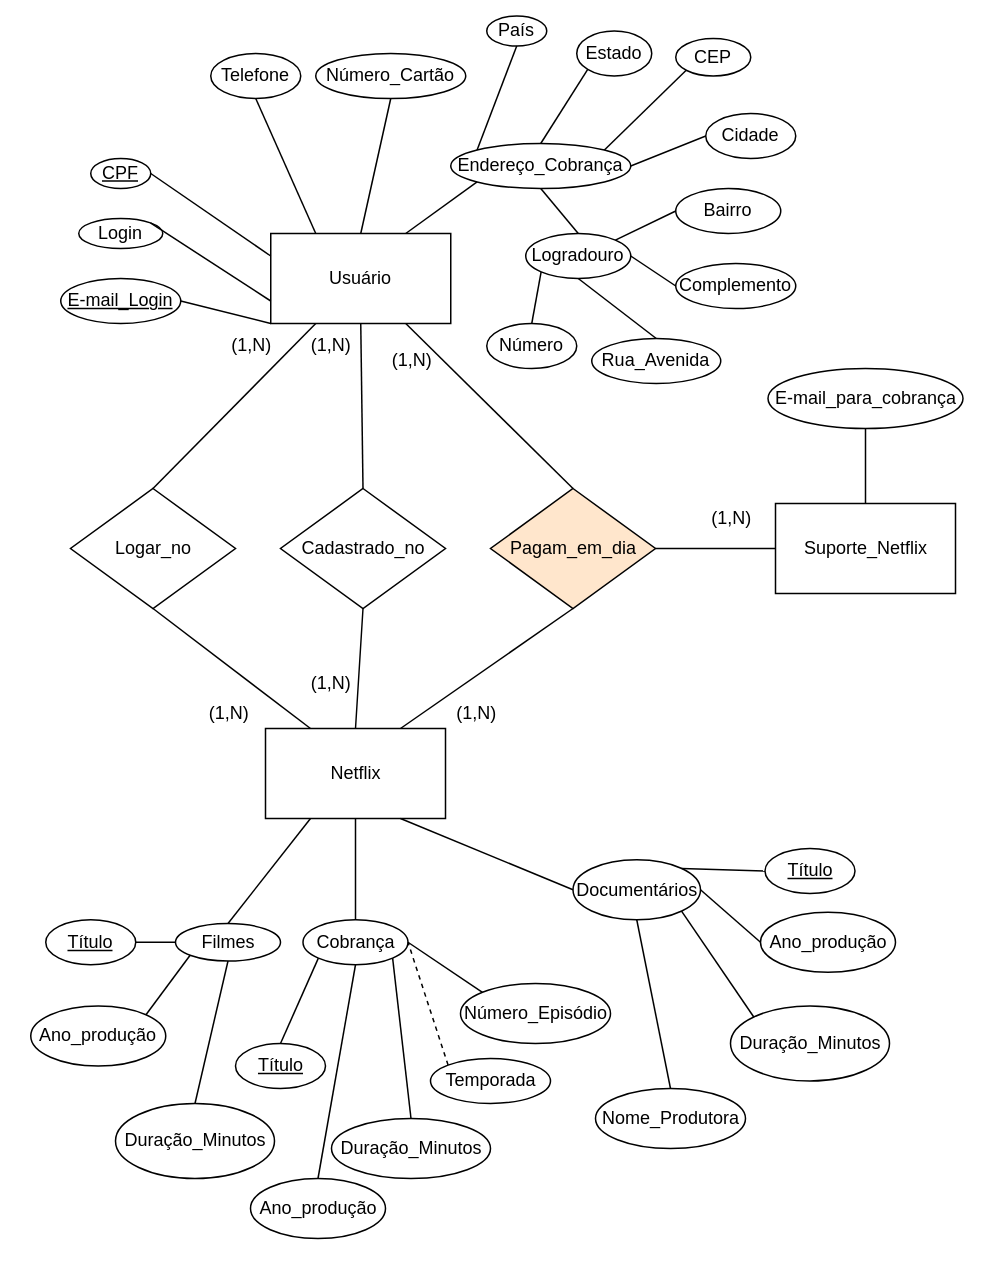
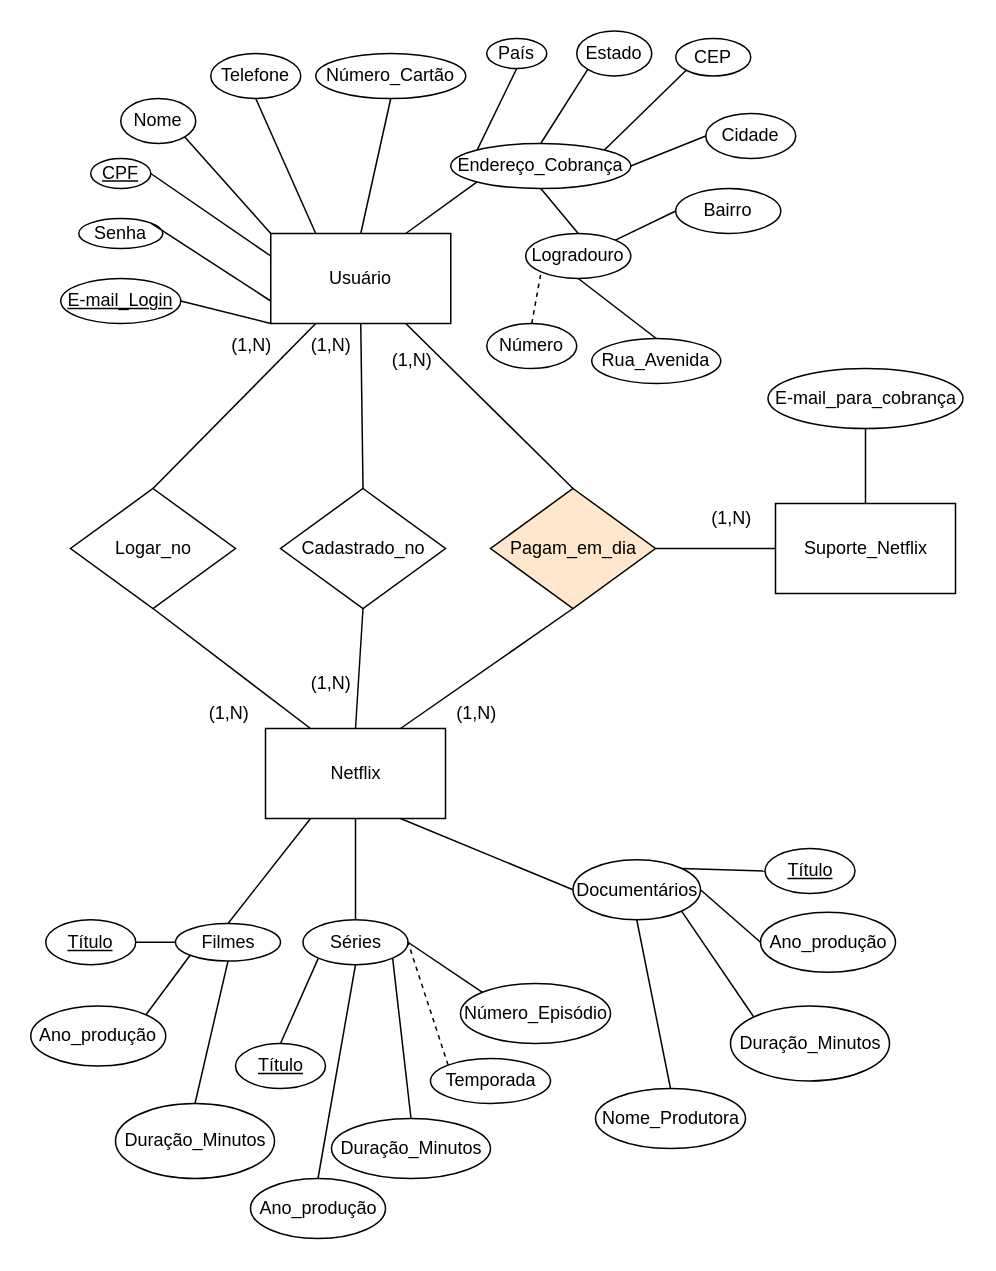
node "País": moved (517, 31) -> (517, 53)
node "Nome": added
edge "Nome" -- "Usuário": added
node "Login": label "Login" -> "Senha"
edge "Logradouro" -- "Complemento": removed
node "Complemento": removed
edge "Logradouro" -- "Número": style solid -> dashed
node "Cobrança": label "Cobrança" -> "Séries"
